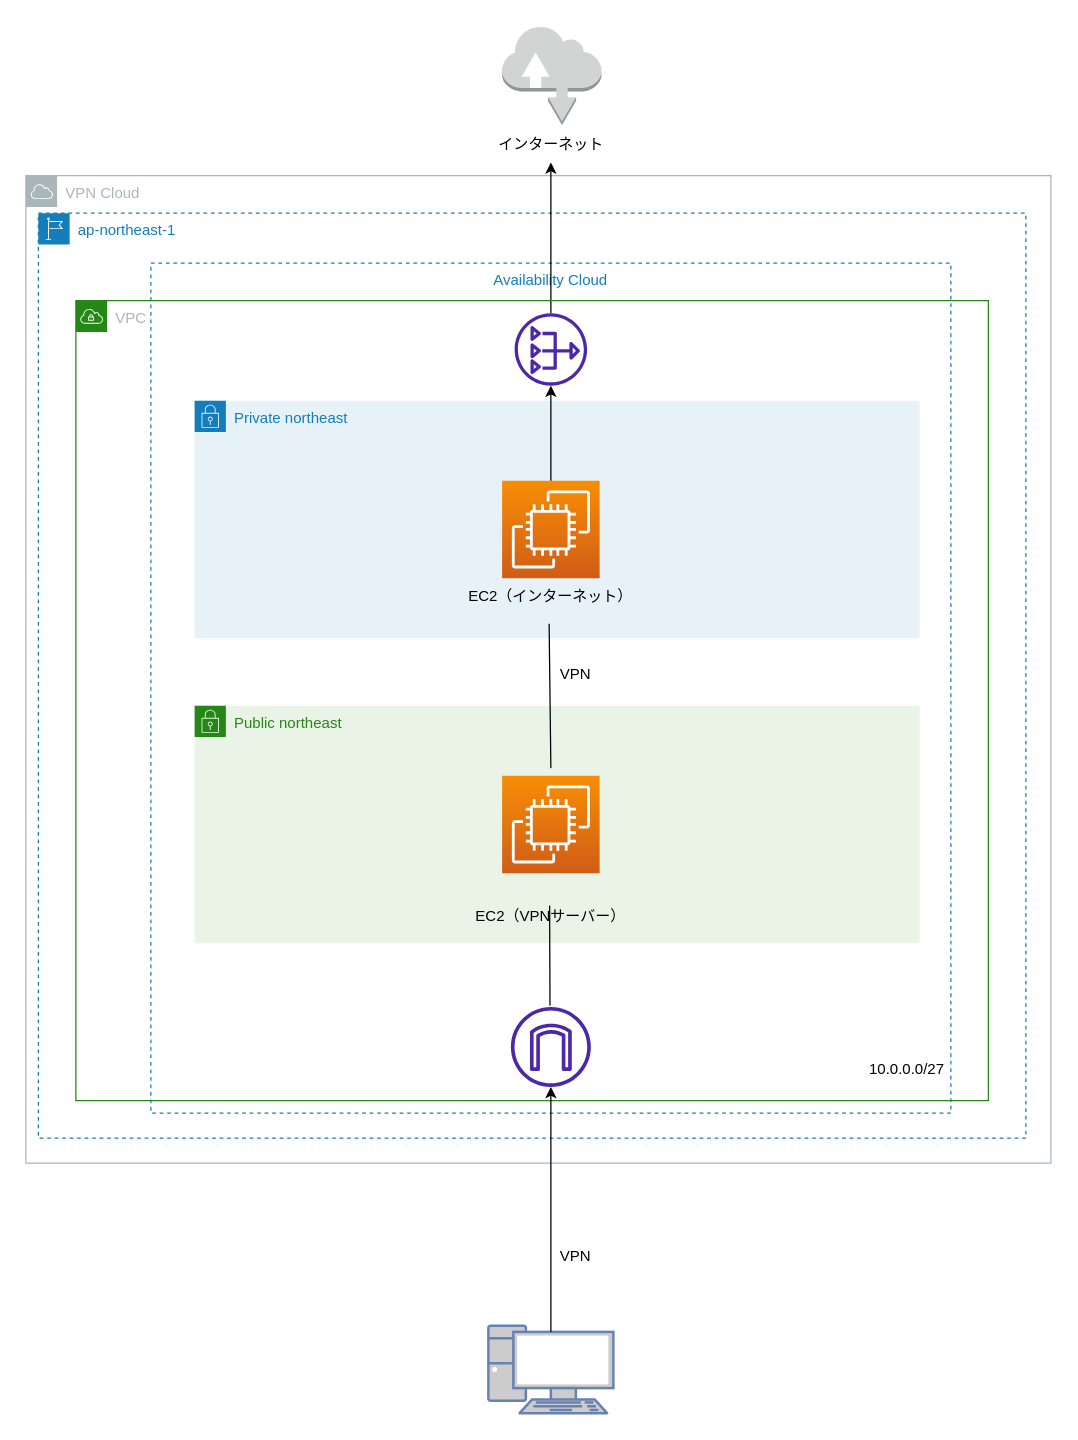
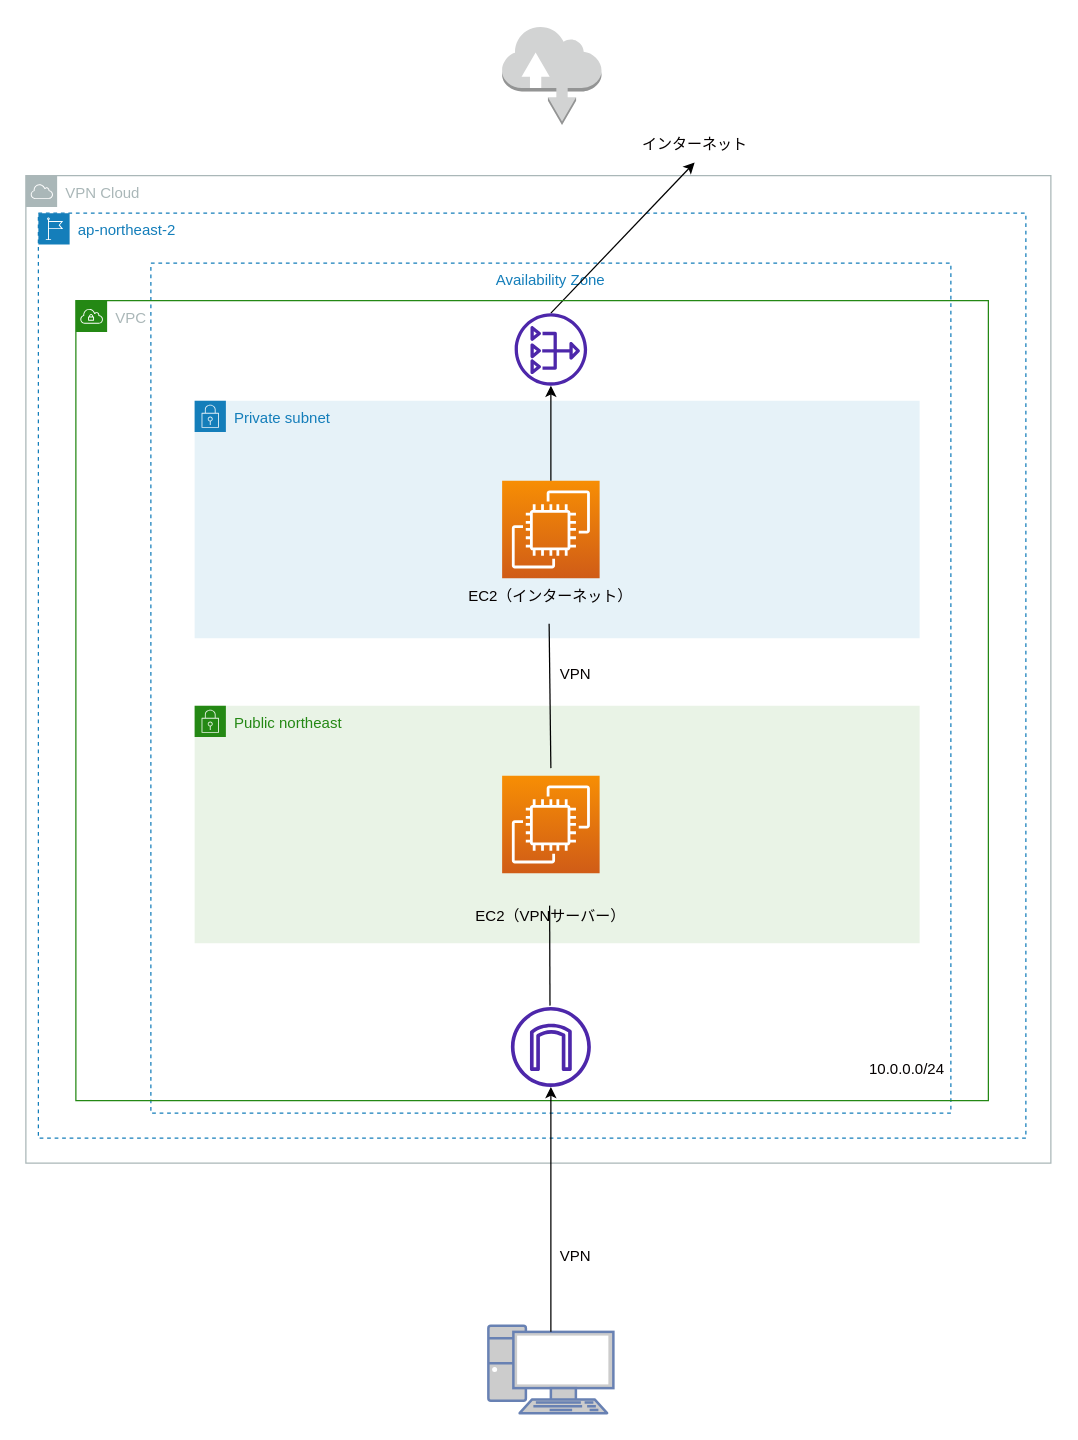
node "インターネット": moved (551, 144) -> (694, 144)
node "ap-northeast-1": label "ap-northeast-1" -> "ap-northeast-2"
node "Availability Cloud": label "Availability Cloud" -> "Availability Zone"
node "Private northeast": label "Private northeast" -> "Private subnet"
node "10.0.0.0/27": label "10.0.0.0/27" -> "10.0.0.0/24"
